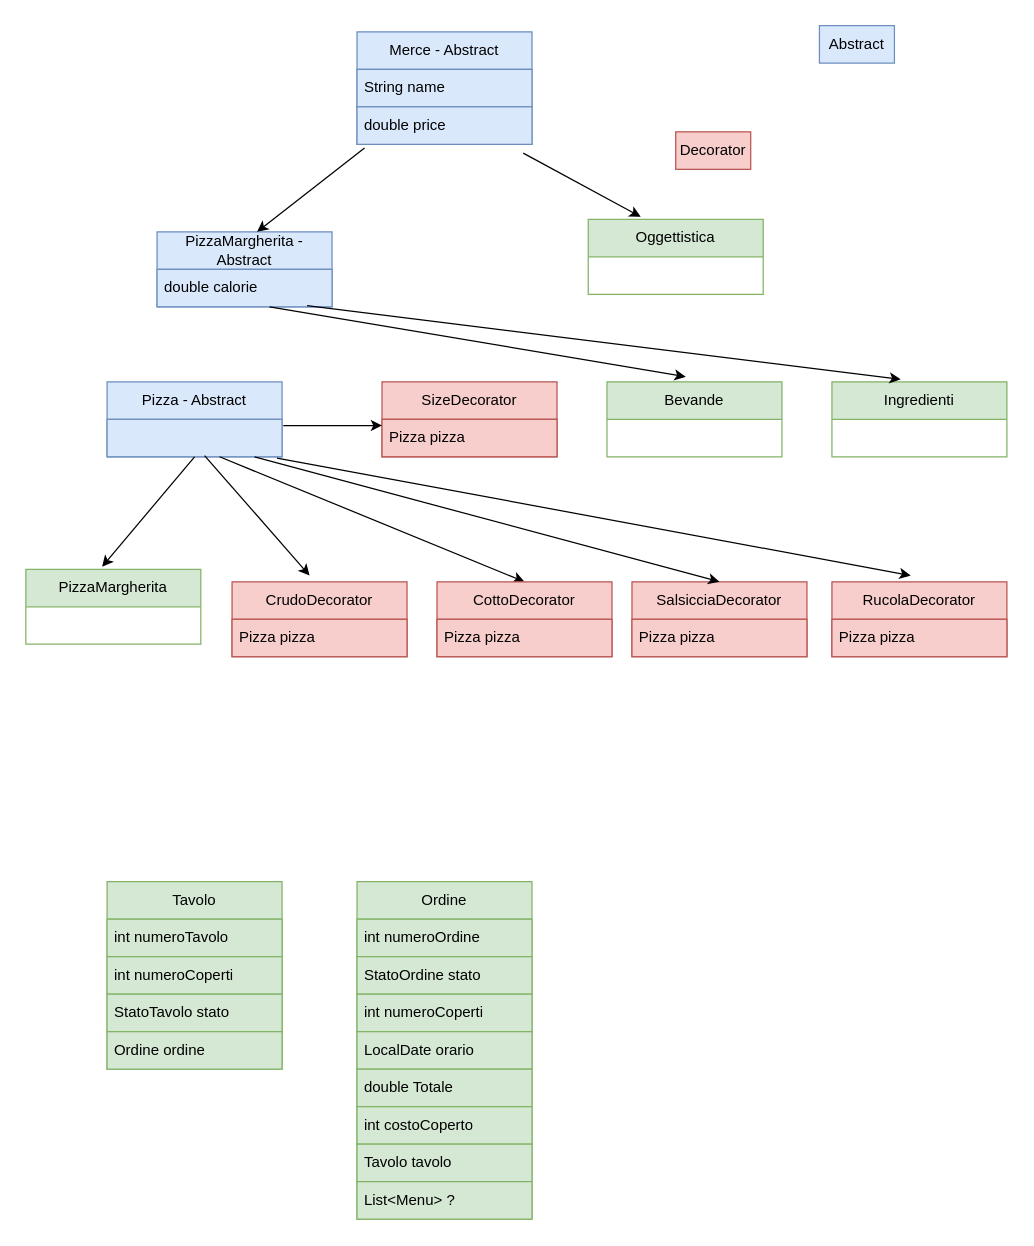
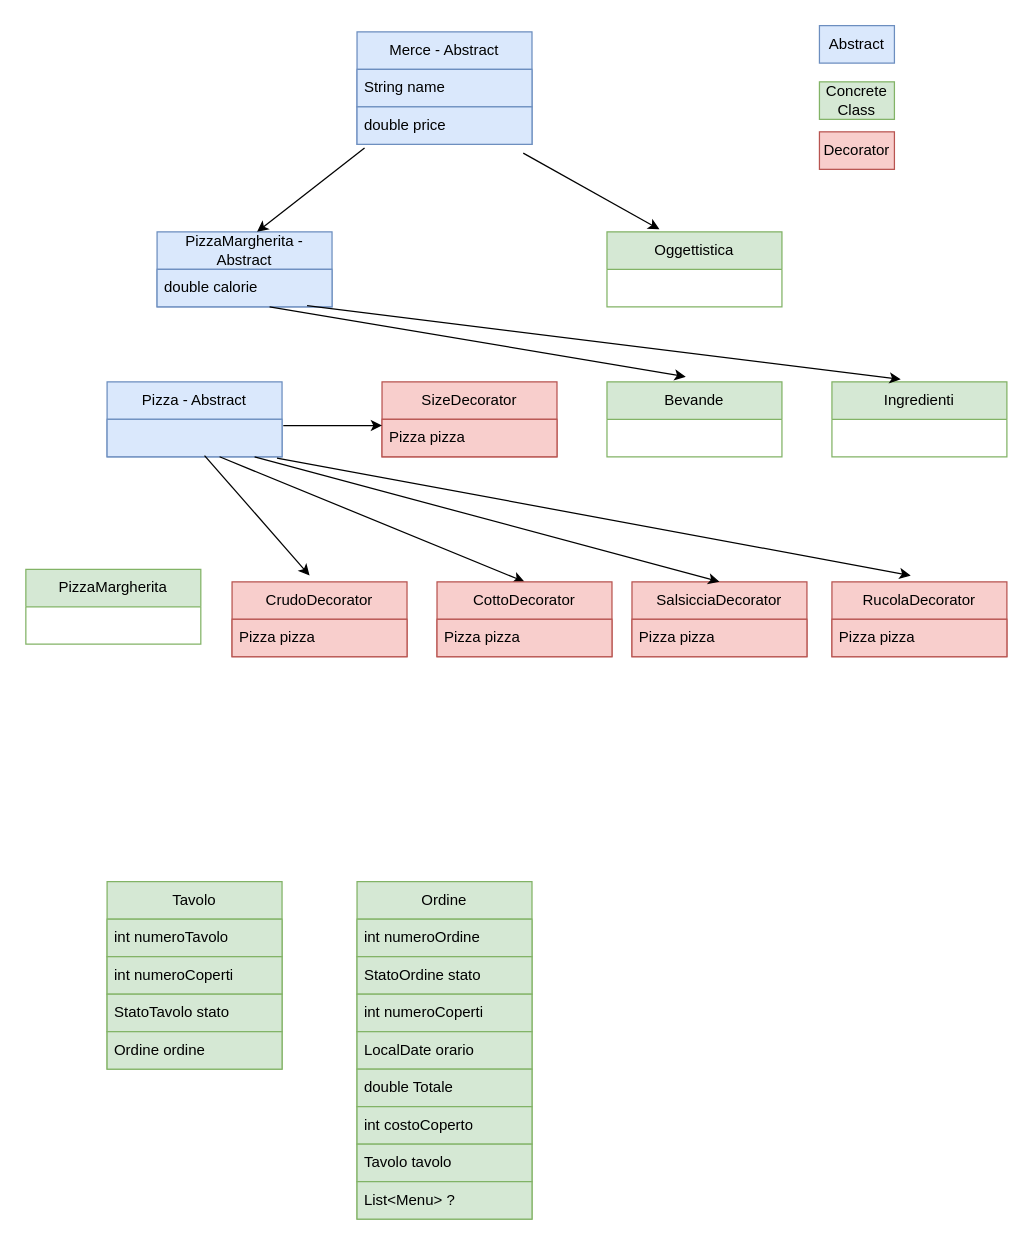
node "Concrete Class": added
node "Decorator": moved (713, 151) -> (857, 151)
node "Oggettistica": moved (676, 257) -> (694, 269)
edge "Pizza - Abstract" -> "PizzaMargherita": removed
